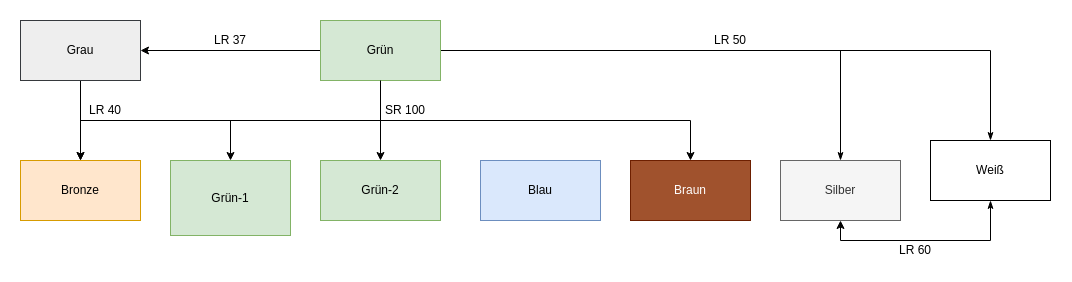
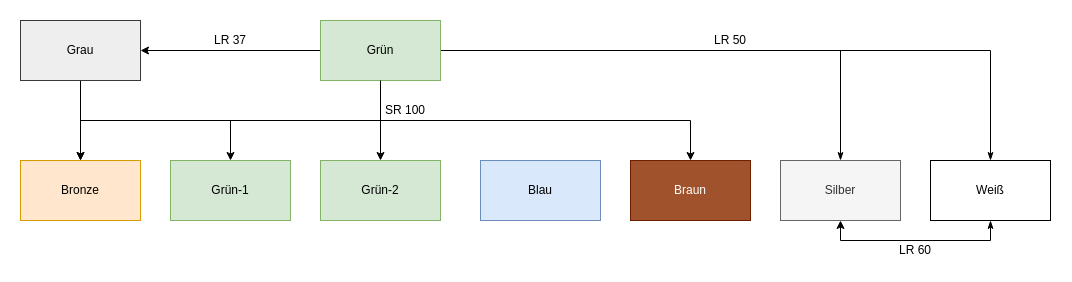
node "LR 40": removed
node "Weiß": moved (991, 171) -> (991, 191)
node "Grün-1": size 120x75 -> 120x60
